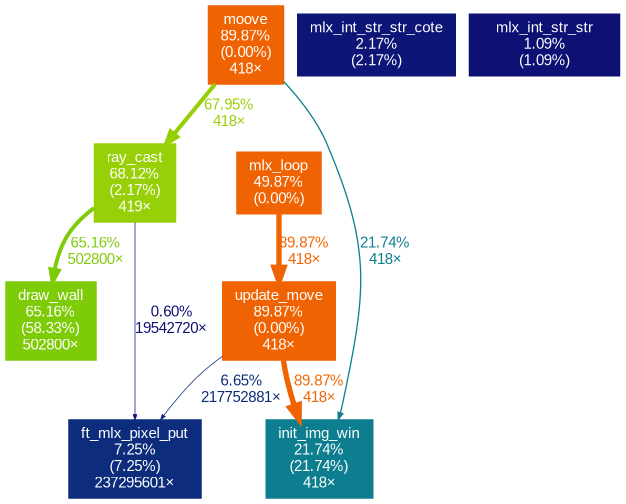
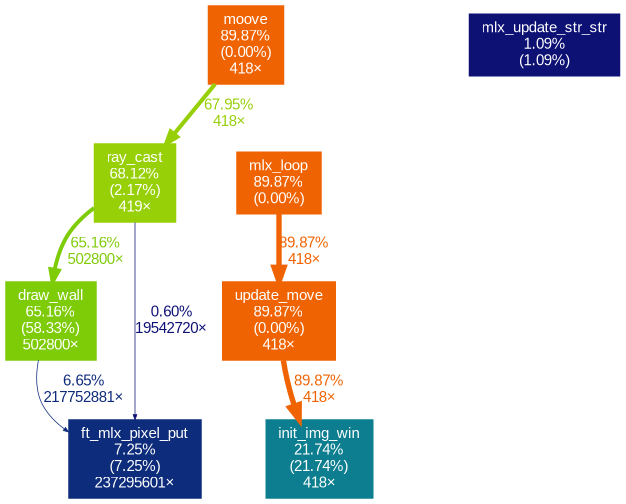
node "mlx_int_str_str_cote 2.17% (2.17%)": removed
node "mlx_int_str_str 1.09% (1.09%)": label "mlx_int_str_str 1.09% (1.09%)" -> "mlx_update_str_str 1.09% (1.09%)"
node "mlx_loop 49.87% (0.00%)": label "mlx_loop 49.87% (0.00%)" -> "mlx_loop 89.87% (0.00%)"
edge "moove 89.87% (0.00%) 418×" -> "init_img_win 21.74% (21.74%) 418×": removed, label "21.74% 418×"
edge "update_move 89.87% (0.00%) 418×" -> "ft_mlx_pixel_put 7.25% (7.25%) 237295601×": now "draw_wall 65.16% (58.33%) 502800×" -> "ft_mlx_pixel_put 7.25% (7.25%) 237295601×"
